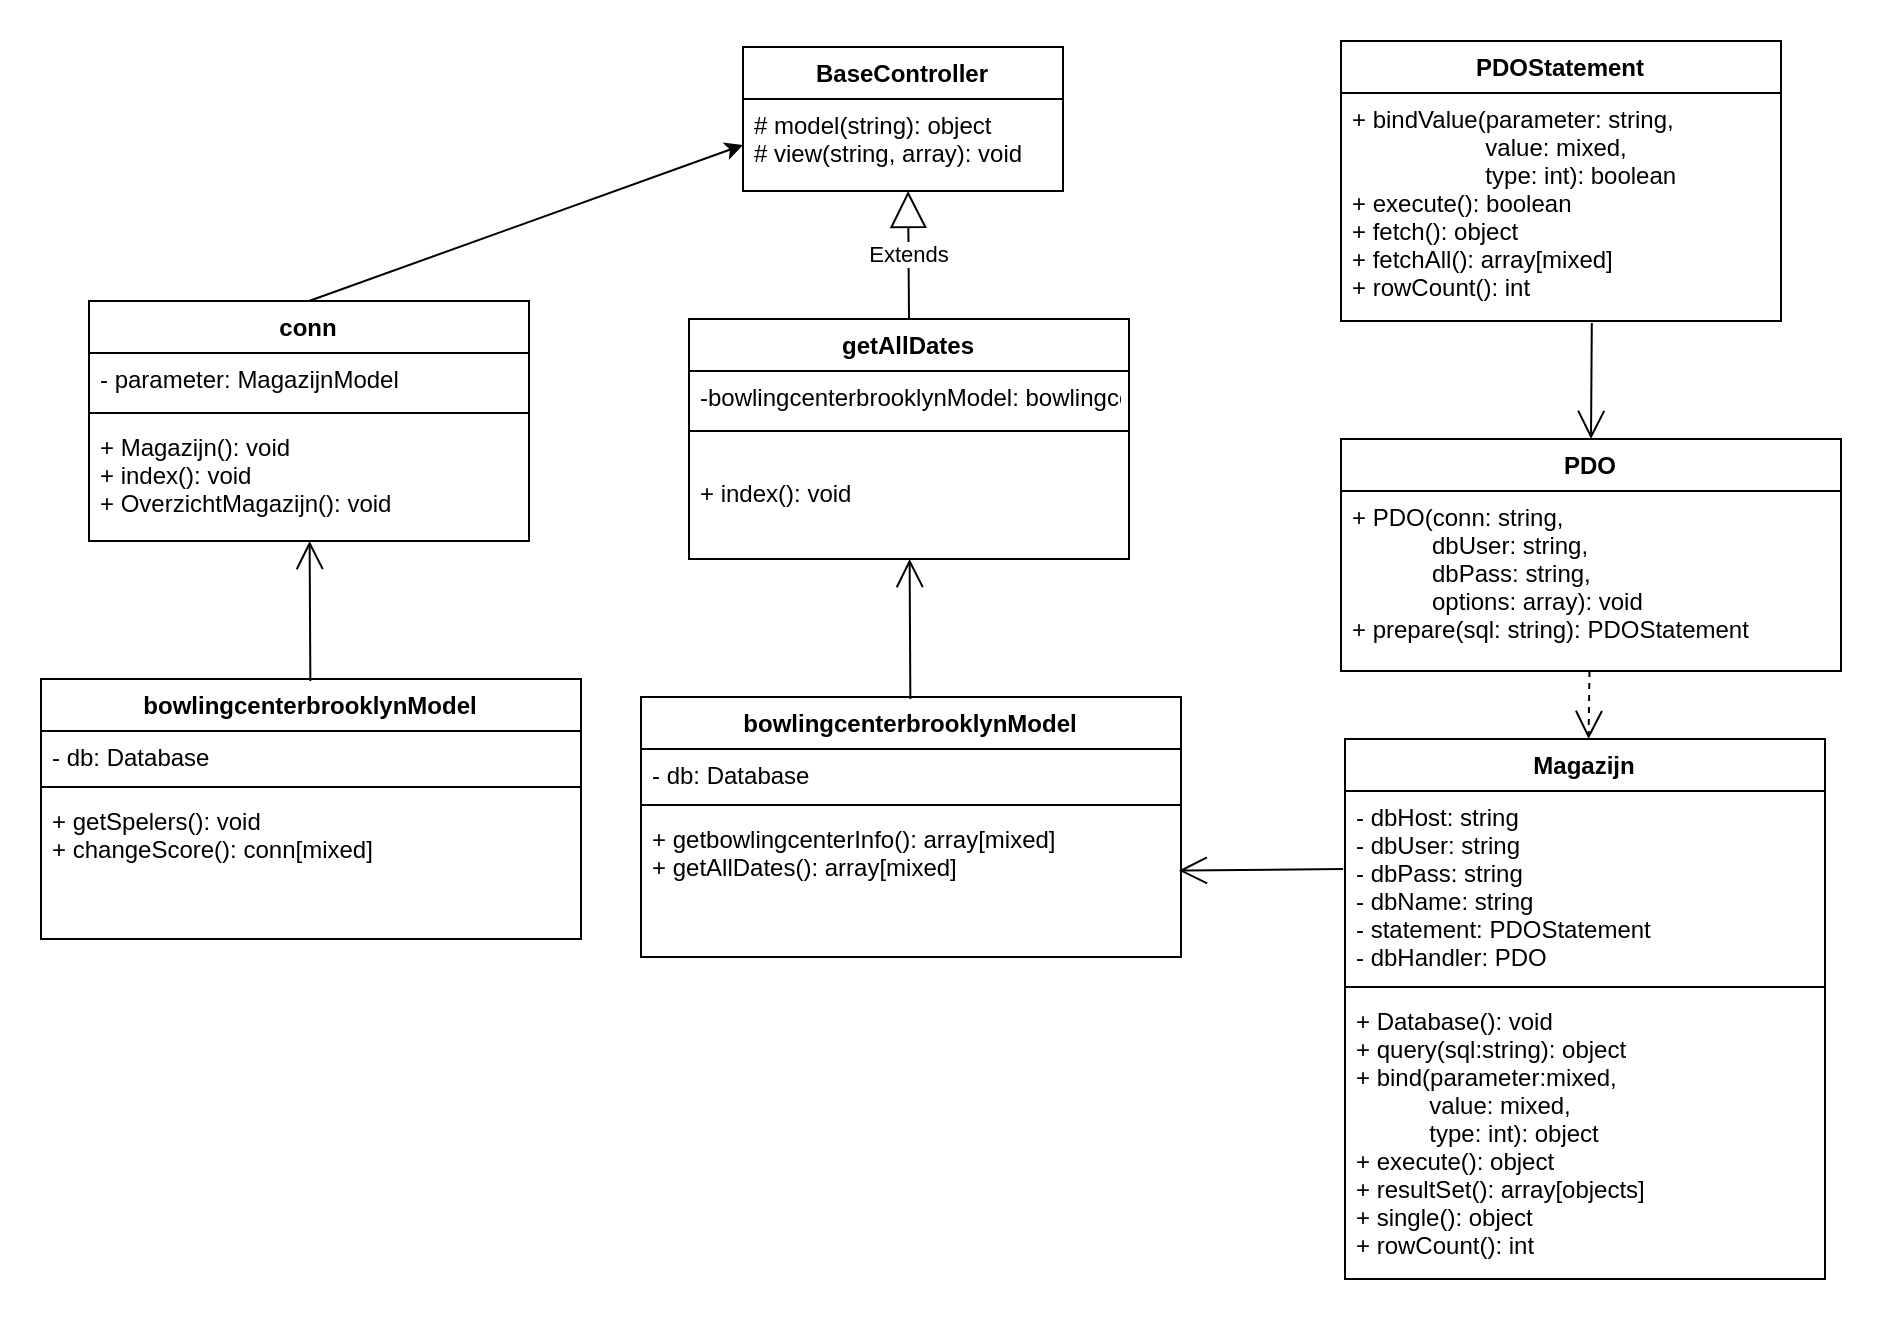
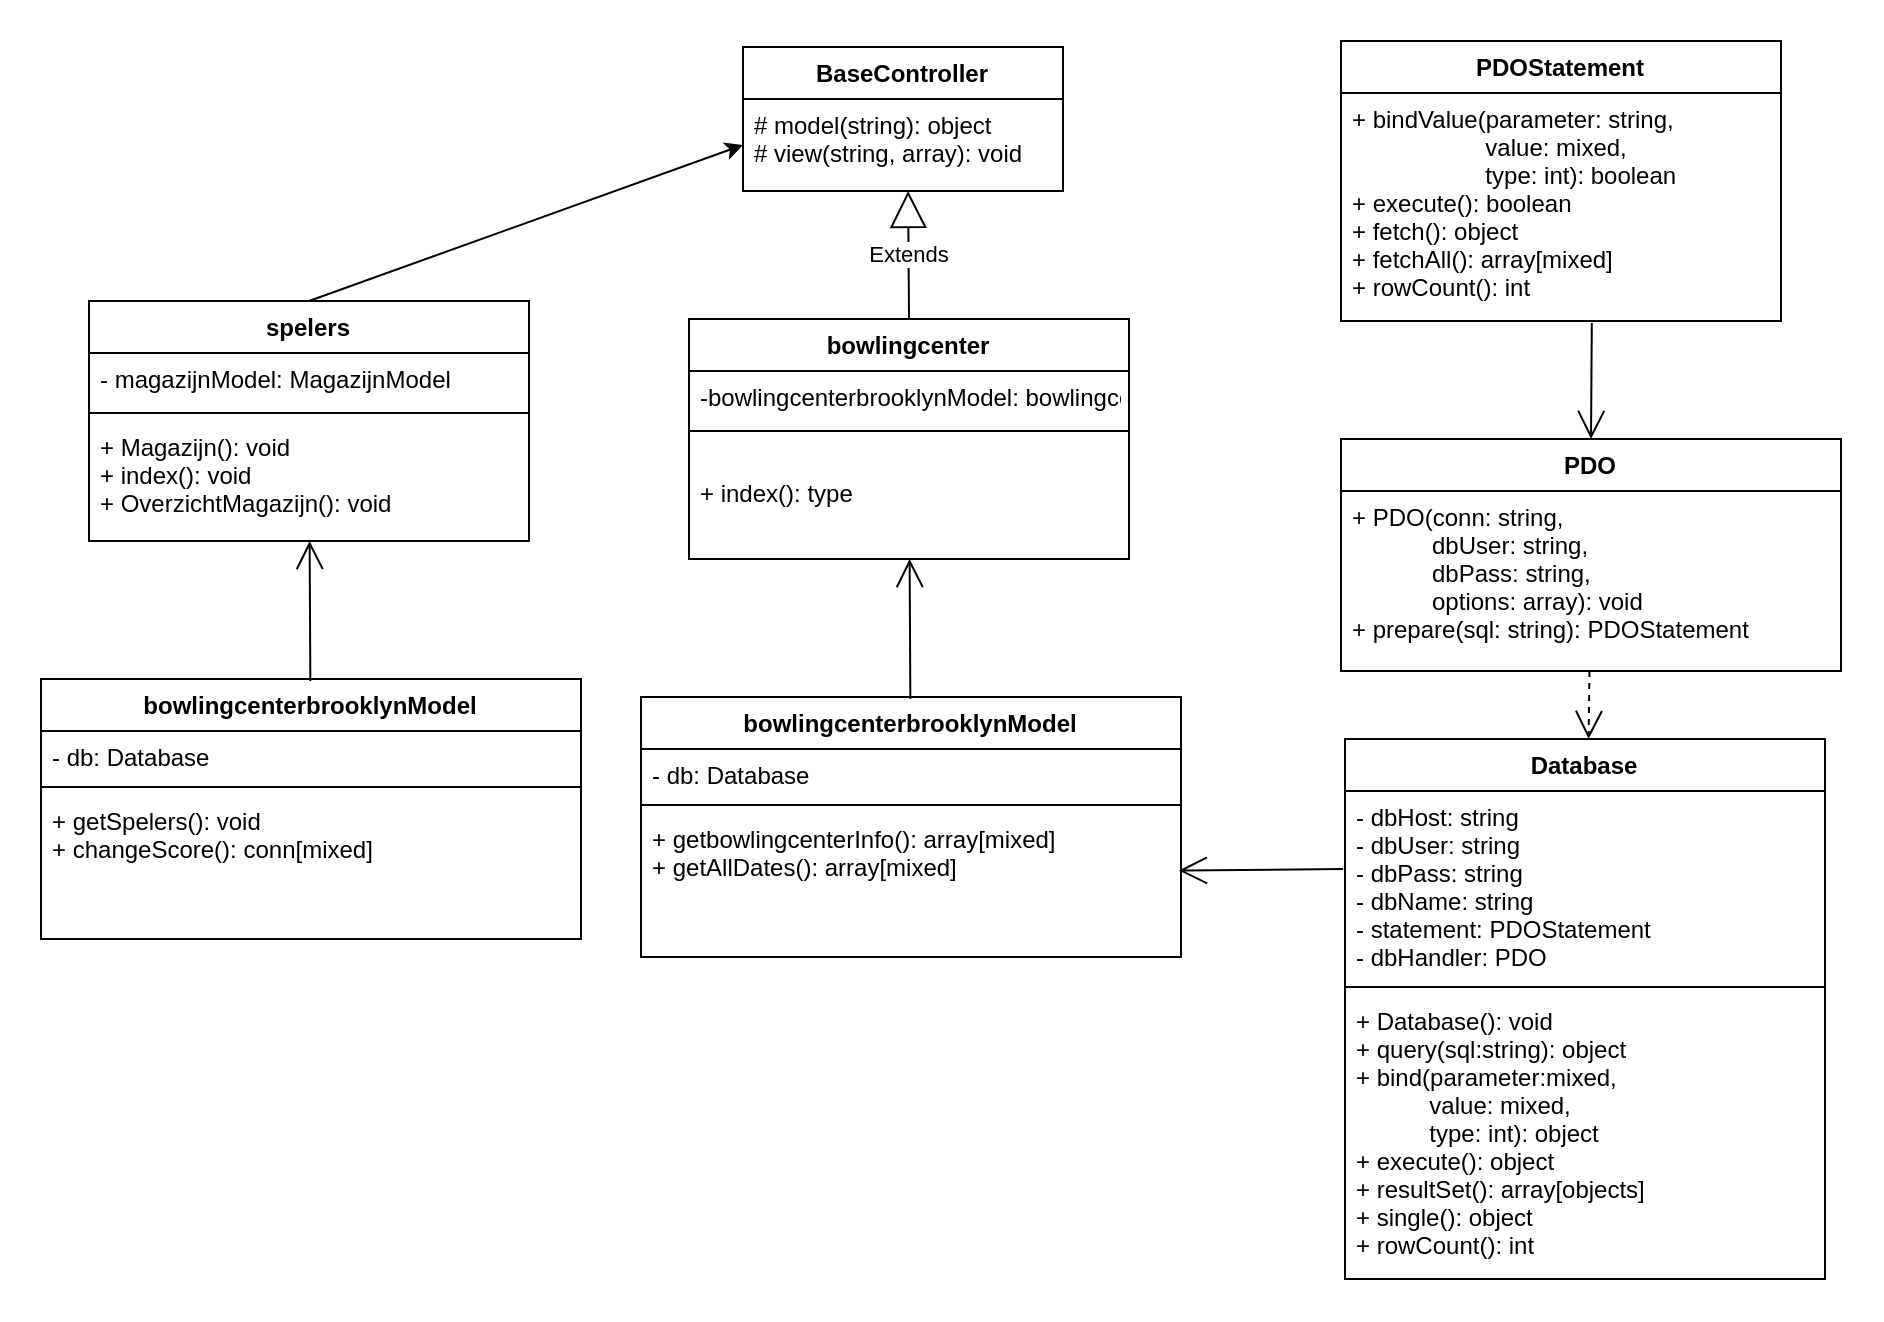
node "conn": label "conn" -> "spelers"
node "getAllDates": label "getAllDates" -> "bowlingcenter"
node "- parameter: MagazijnModel": label "- parameter: MagazijnModel" -> "- magazijnModel: MagazijnModel"
node "+ index(): void": label "+ index(): void" -> "+ index(): type"
node "Magazijn": label "Magazijn" -> "Database"
